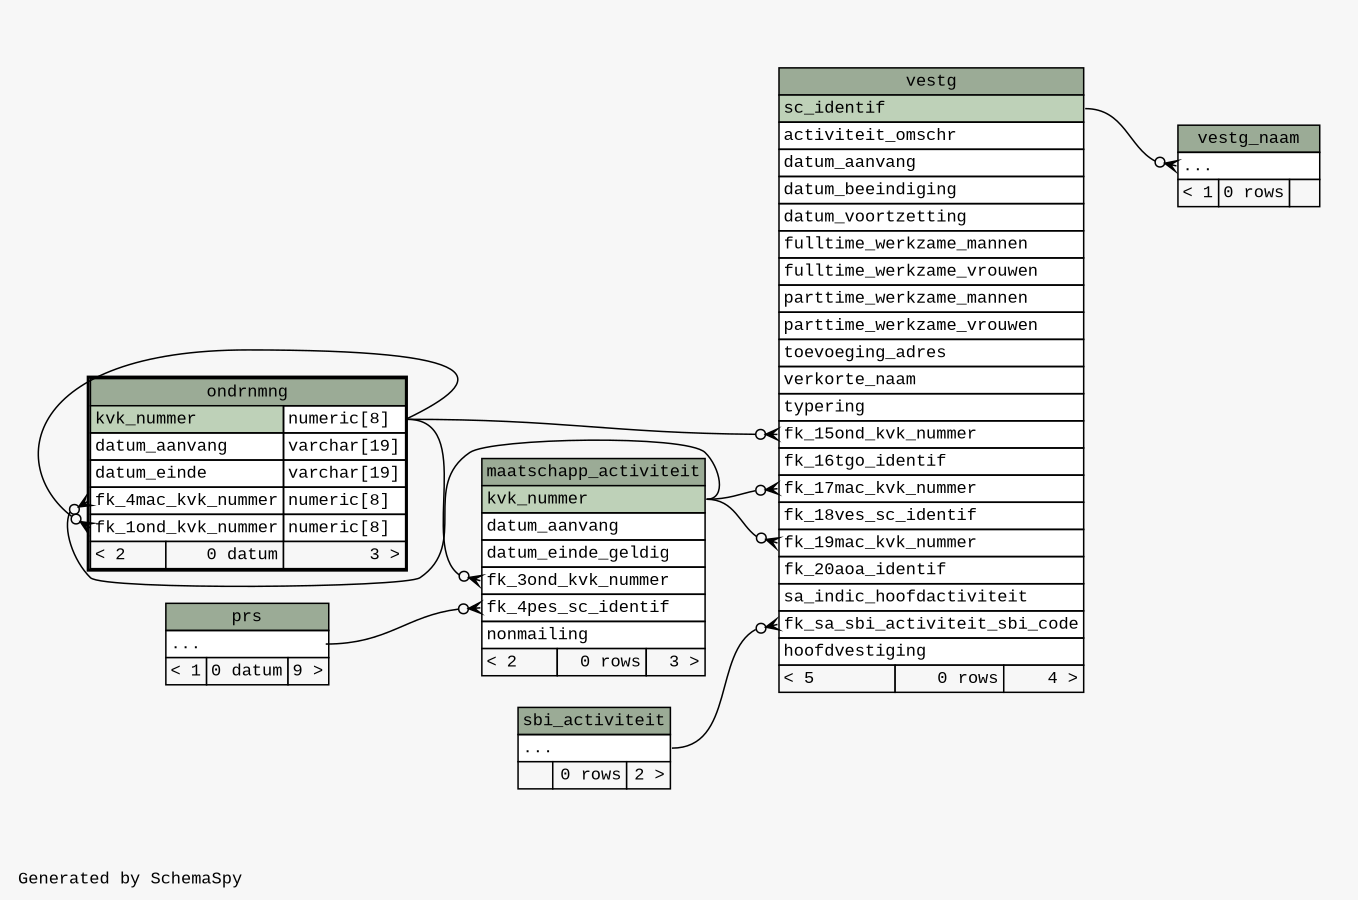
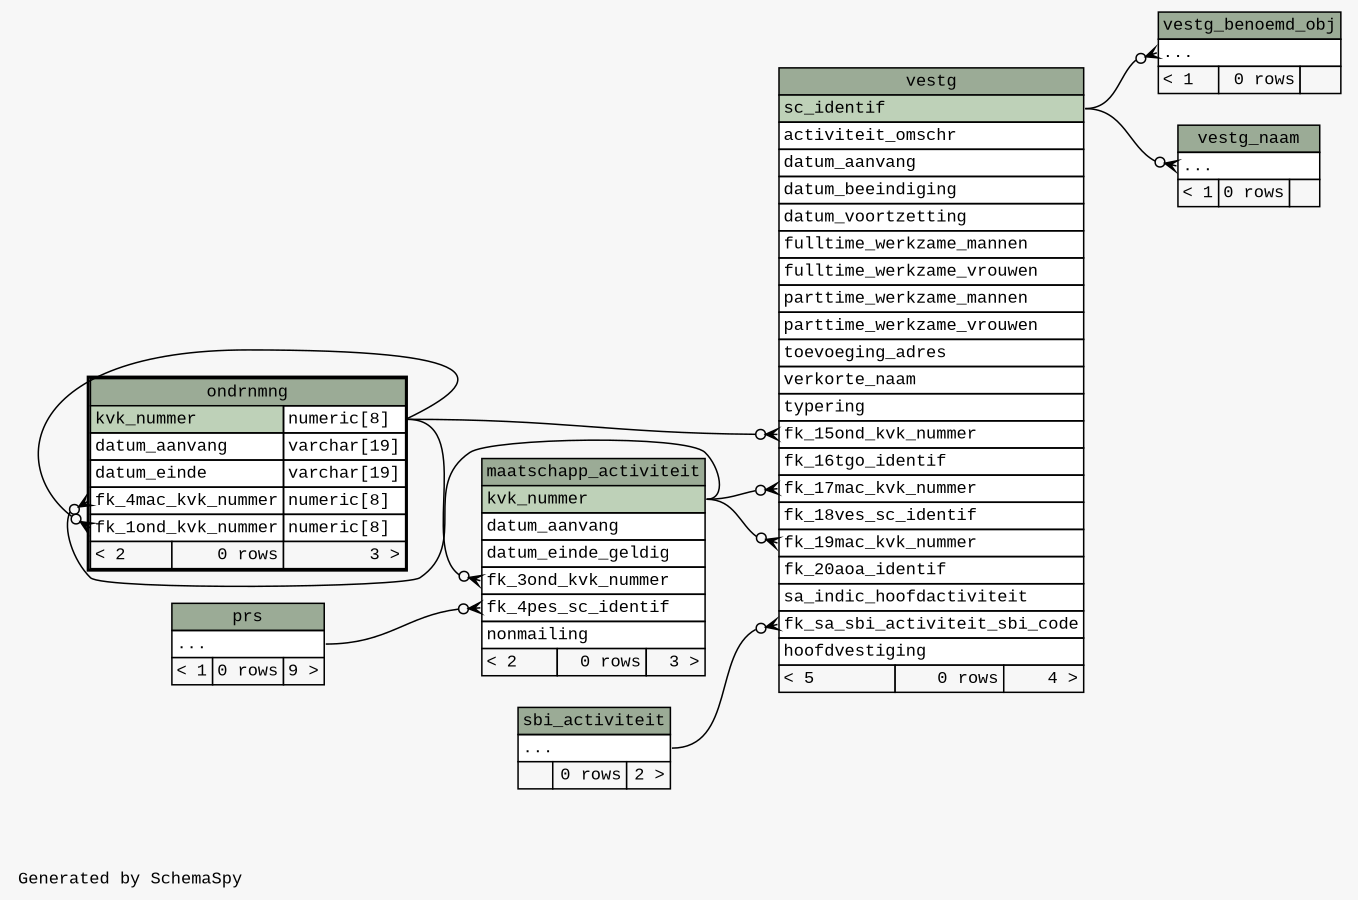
node "vestg_benoemd_obj": added
node "ondrnmng": text "0 datum" -> "0 rows"
node "prs": text "0 datum" -> "0 rows"
